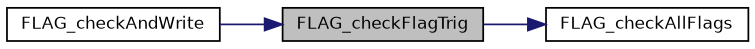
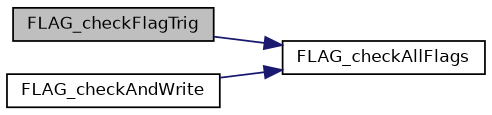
edge "FLAG_checkAndWrite" -> "FLAG_checkFlagTrig": now "FLAG_checkAndWrite" -> "FLAG_checkAllFlags"
